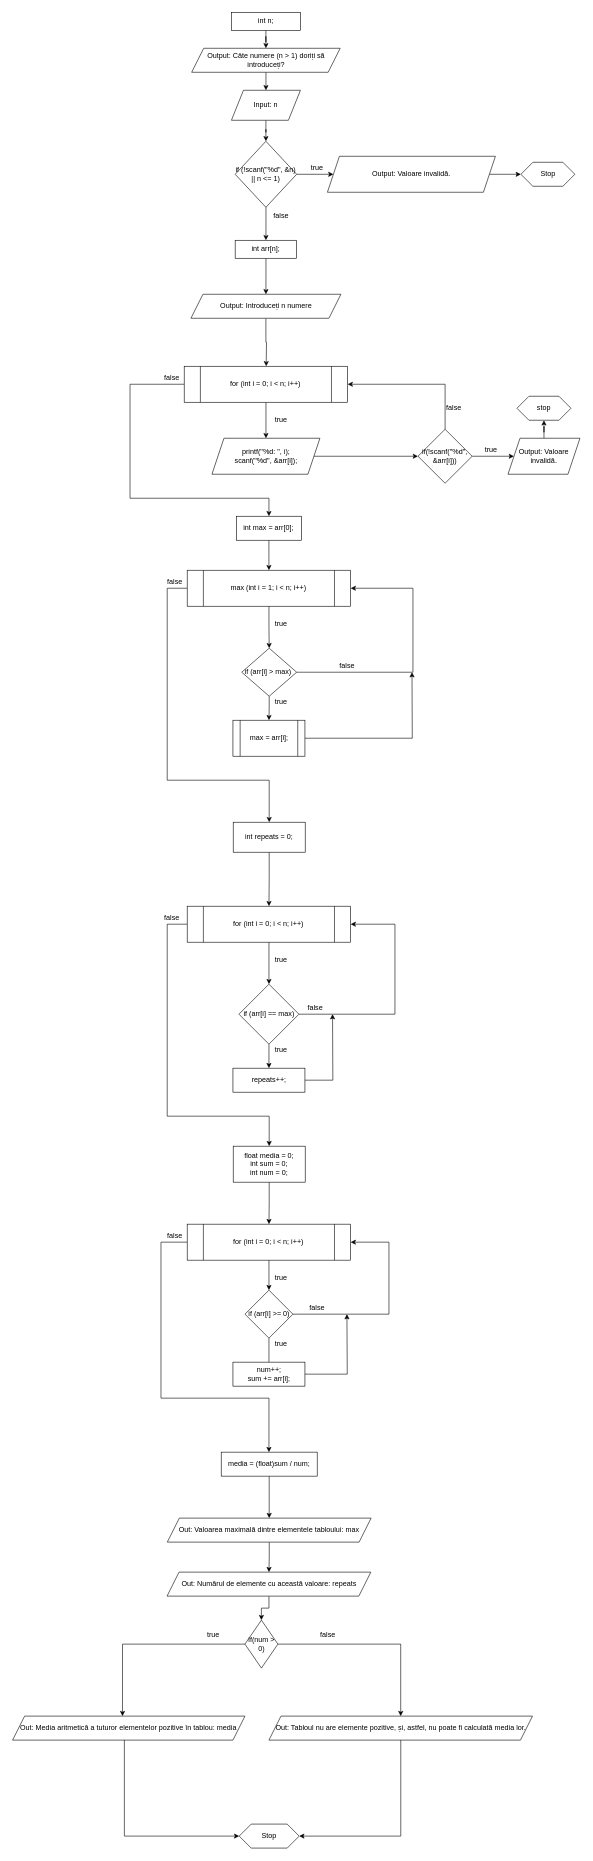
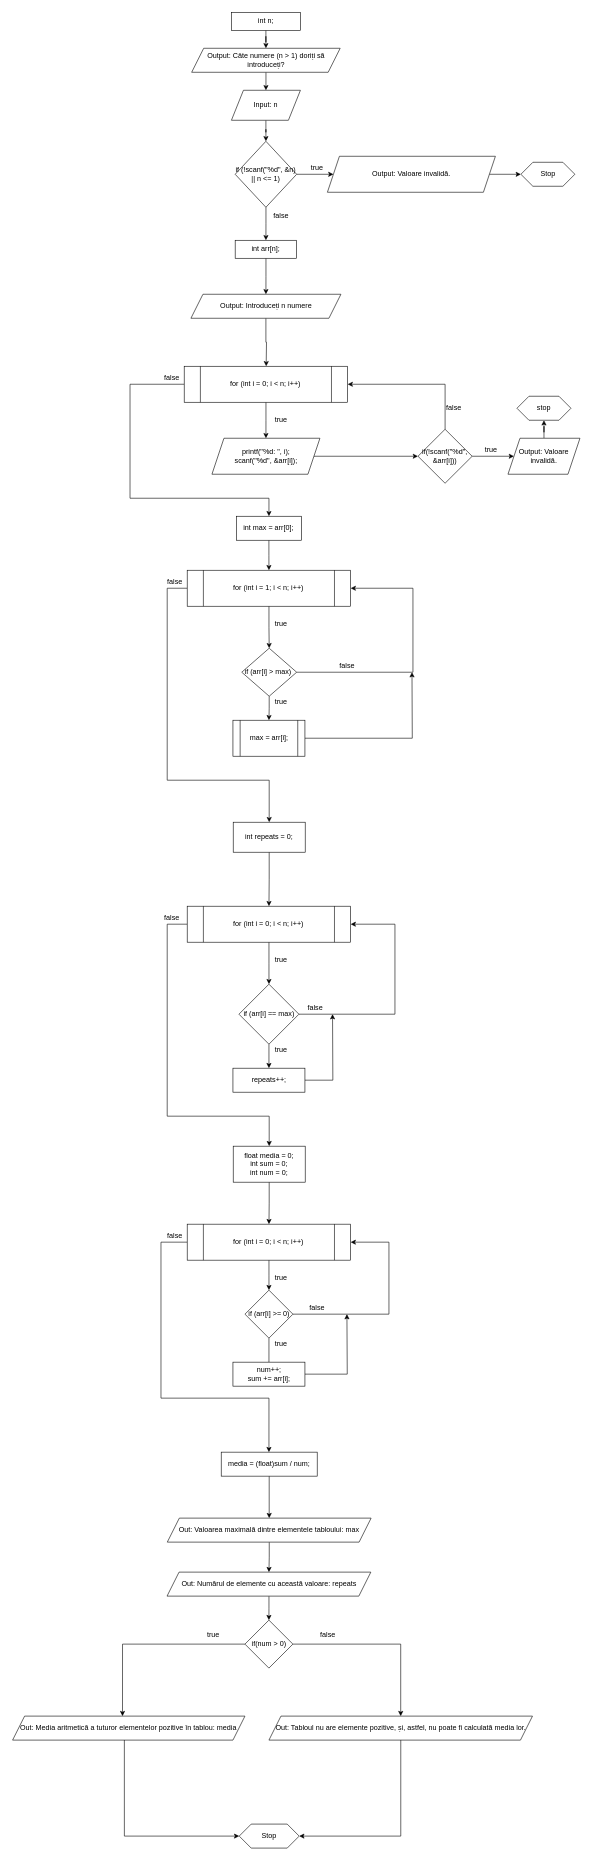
node "max (int i = 1; i < n; i++)": label "max (int i = 1; i < n; i++)" -> "for (int i = 1; i < n; i++)"
node "if(num > 0)": size 33x48 -> 48x48
